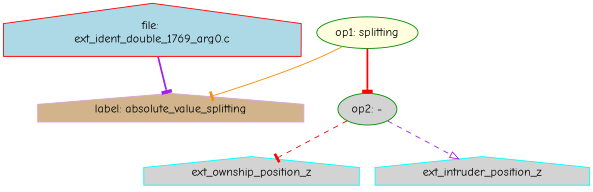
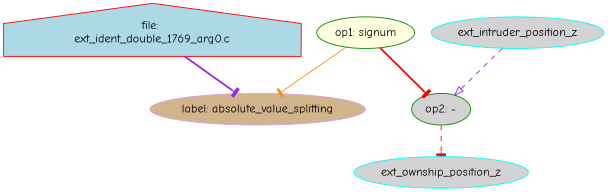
node "op1: splitting": label "op1: splitting" -> "op1: signum"
node "label: absolute_value_splitting": shape house -> ellipse
edge "op2: -" -> "ext_intruder_position_z": reversed
node "ext_ownship_position_z": shape house -> ellipse
node "ext_intruder_position_z": shape house -> ellipse
